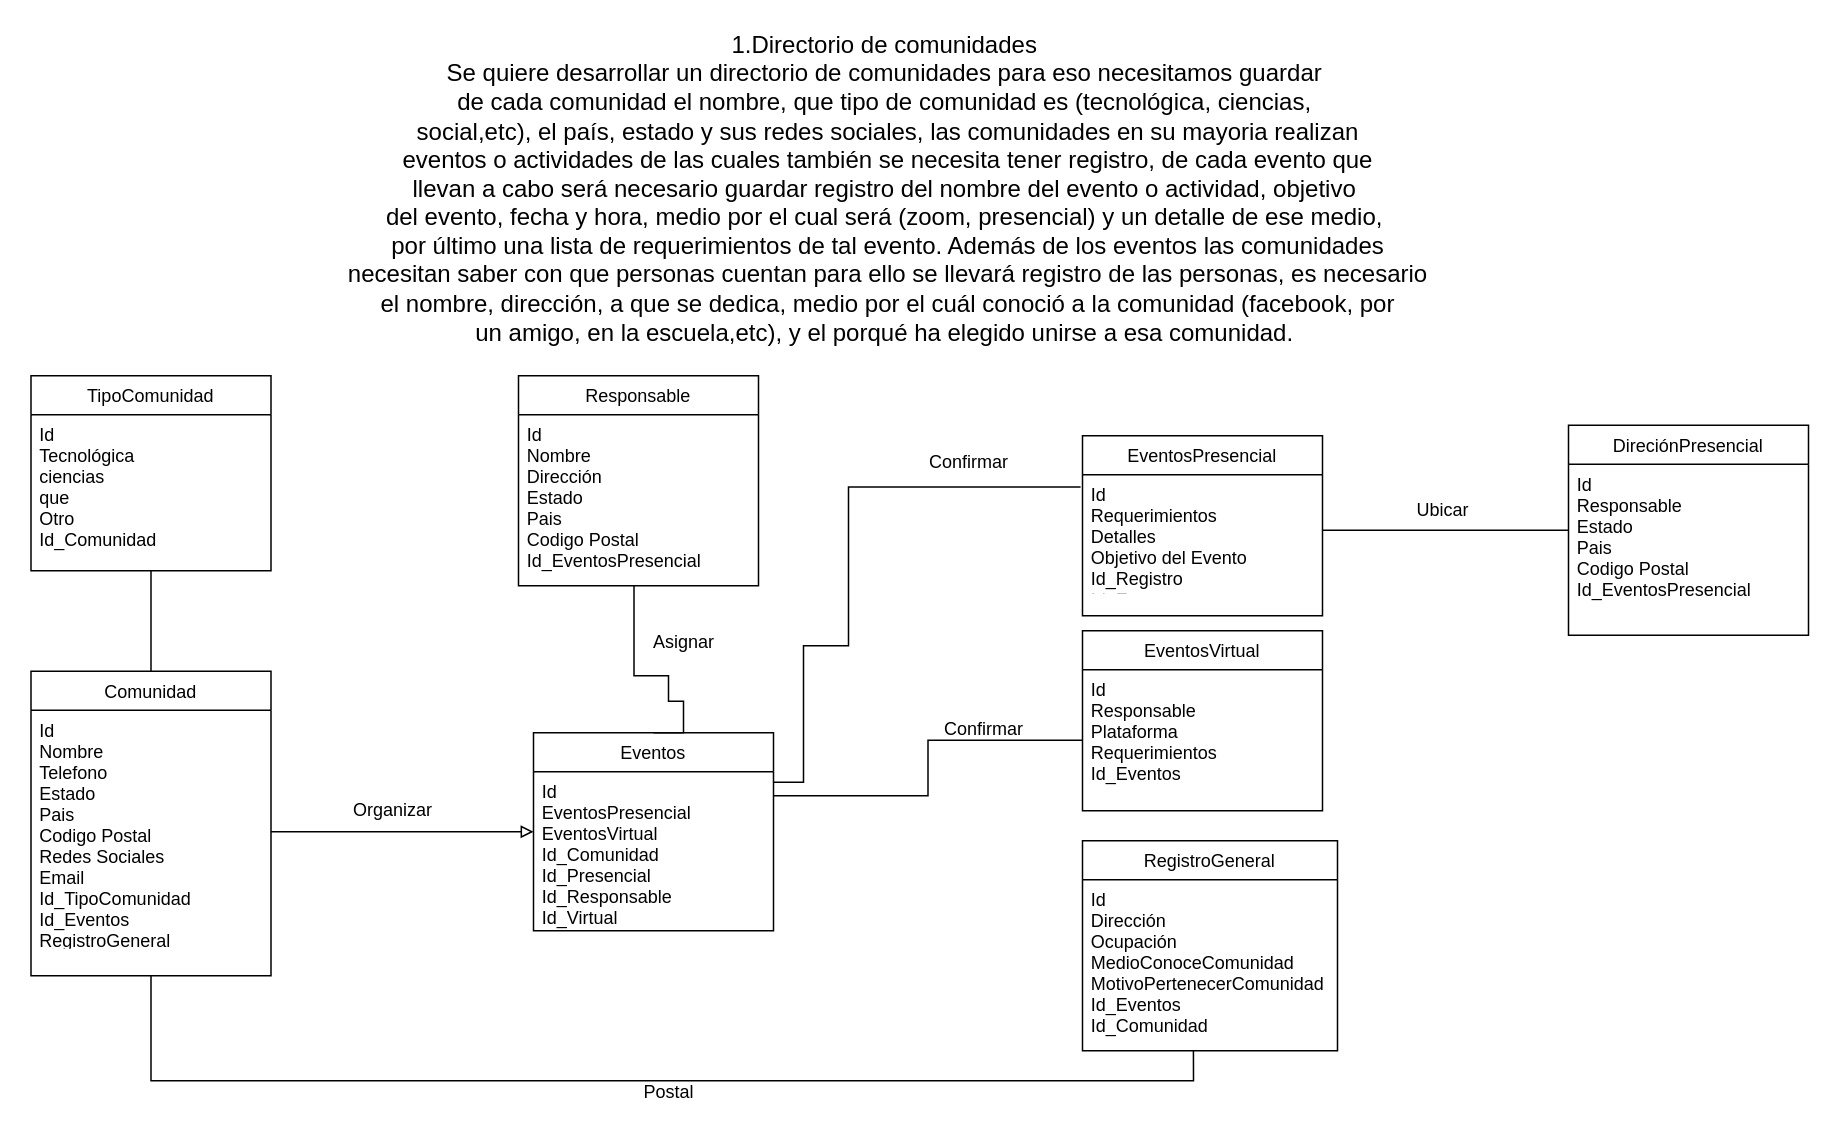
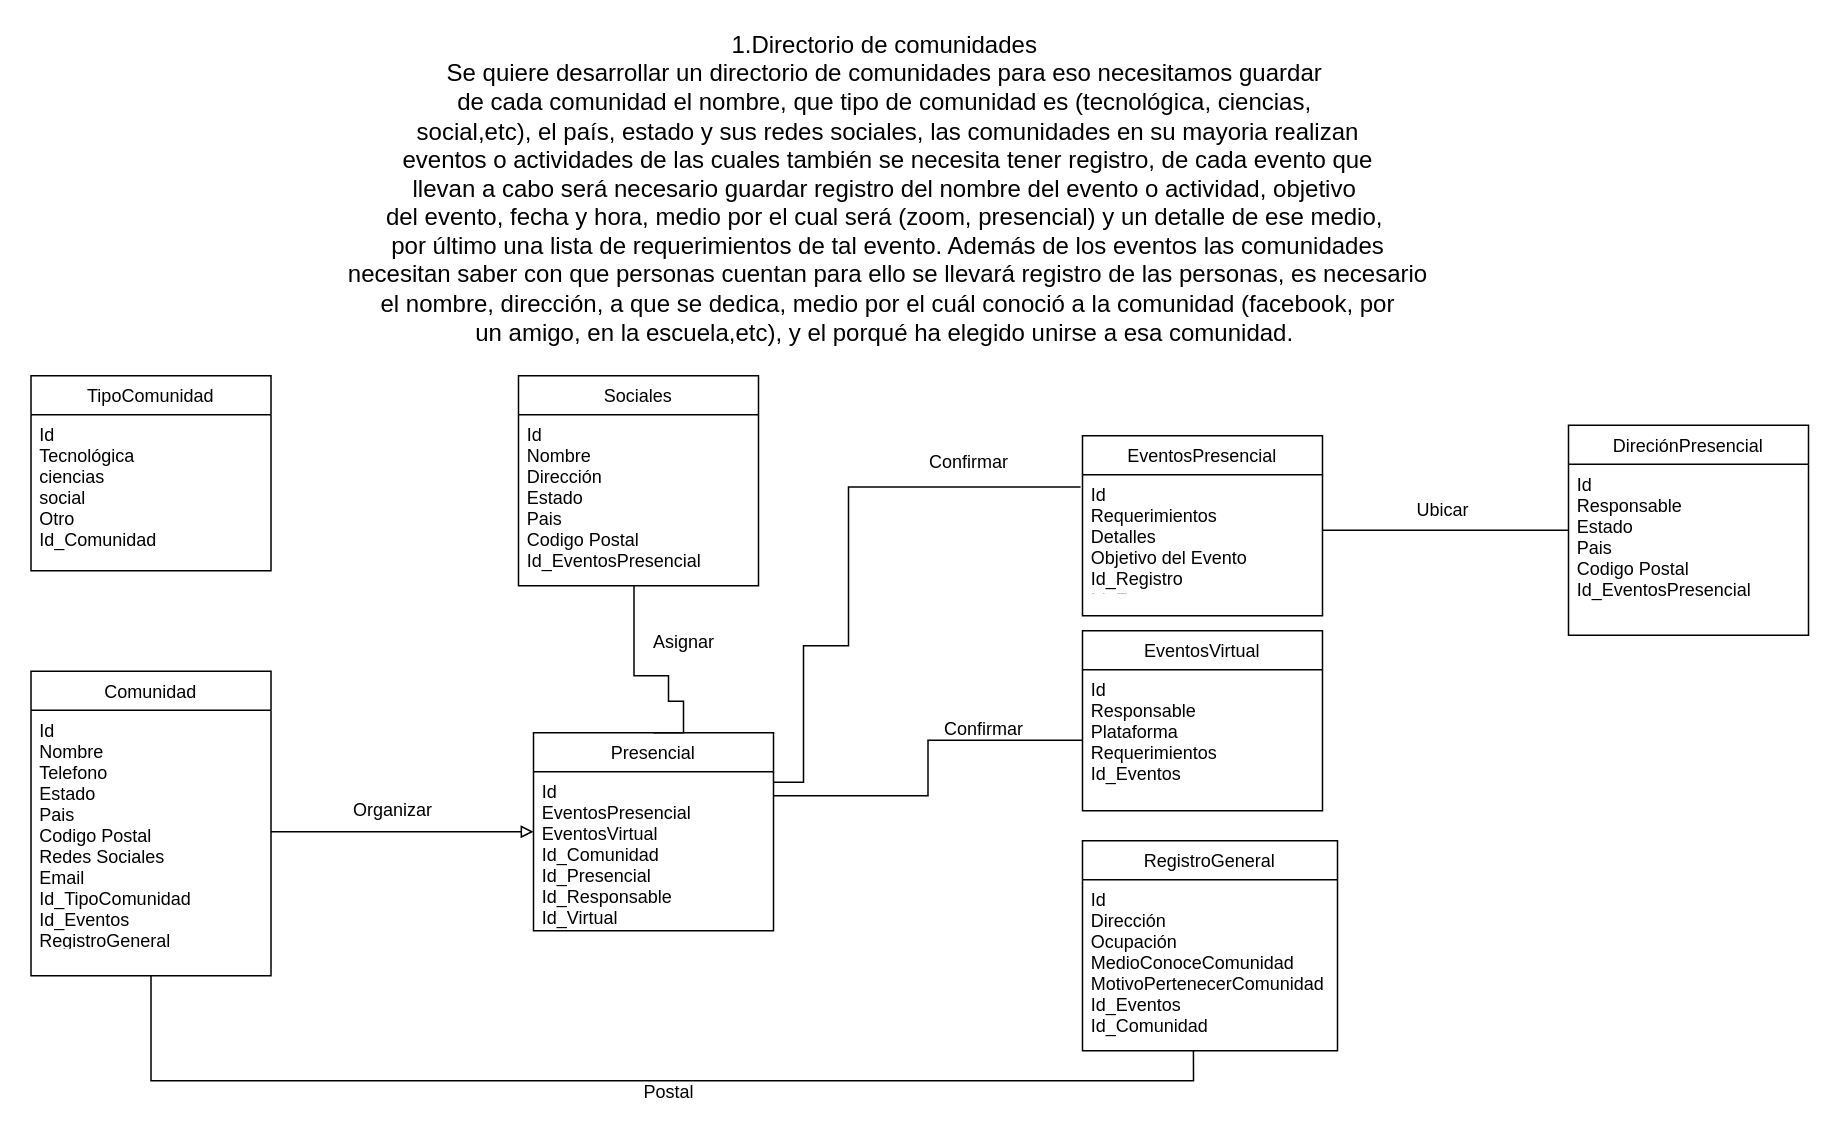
node "Responsable": label "Responsable" -> "Sociales"
node "Id Tecnológica ciencias que Otro Id_Comunidad": label "Id Tecnológica ciencias que Otro Id_Comunidad" -> "Id Tecnológica ciencias social Otro Id_Comunidad"
edge "TipoComunidad" -- "Comunidad": removed
node "Eventos": label "Eventos" -> "Presencial"
